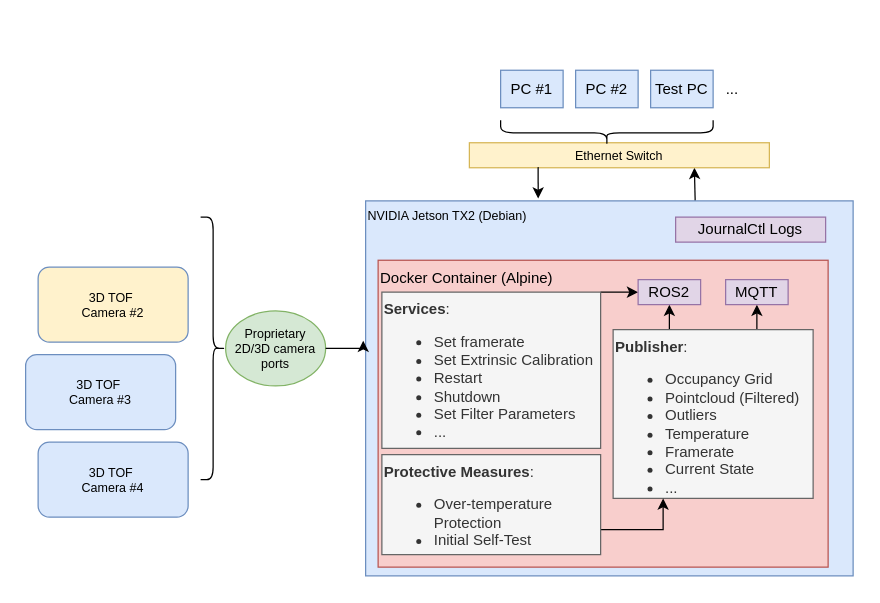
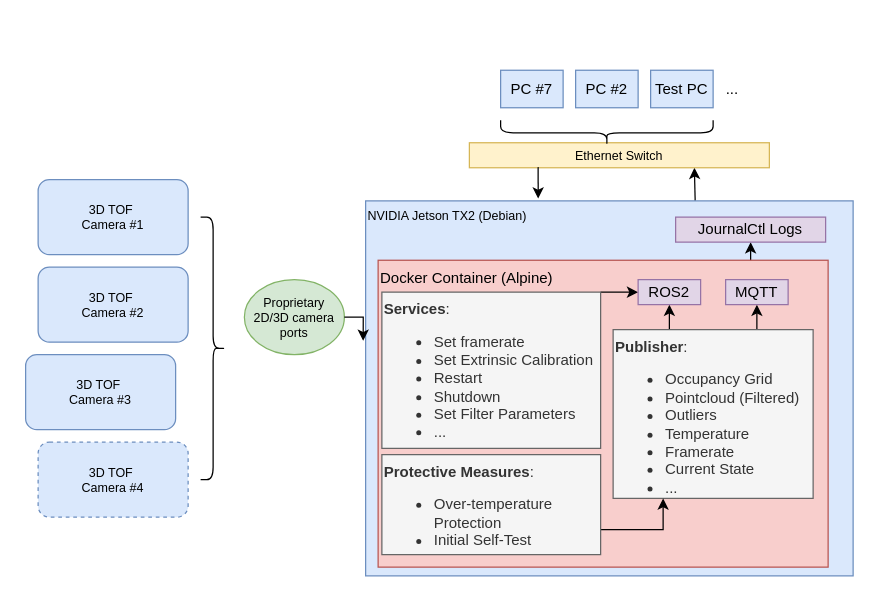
node "PC #1": label "PC #1" -> "PC #7"
node "3D TOF Camera #1": added
edge "Docker Container (Alpine)" -> "JournalCtl Logs": added
node "3D TOF Camera #2": fillcolor #fff2cc -> #dae8fc
node "Proprietary 2D/3D camera ports": moved (276, 348) -> (294, 317)
node "3D TOF Camera #4": style solid -> dashed
